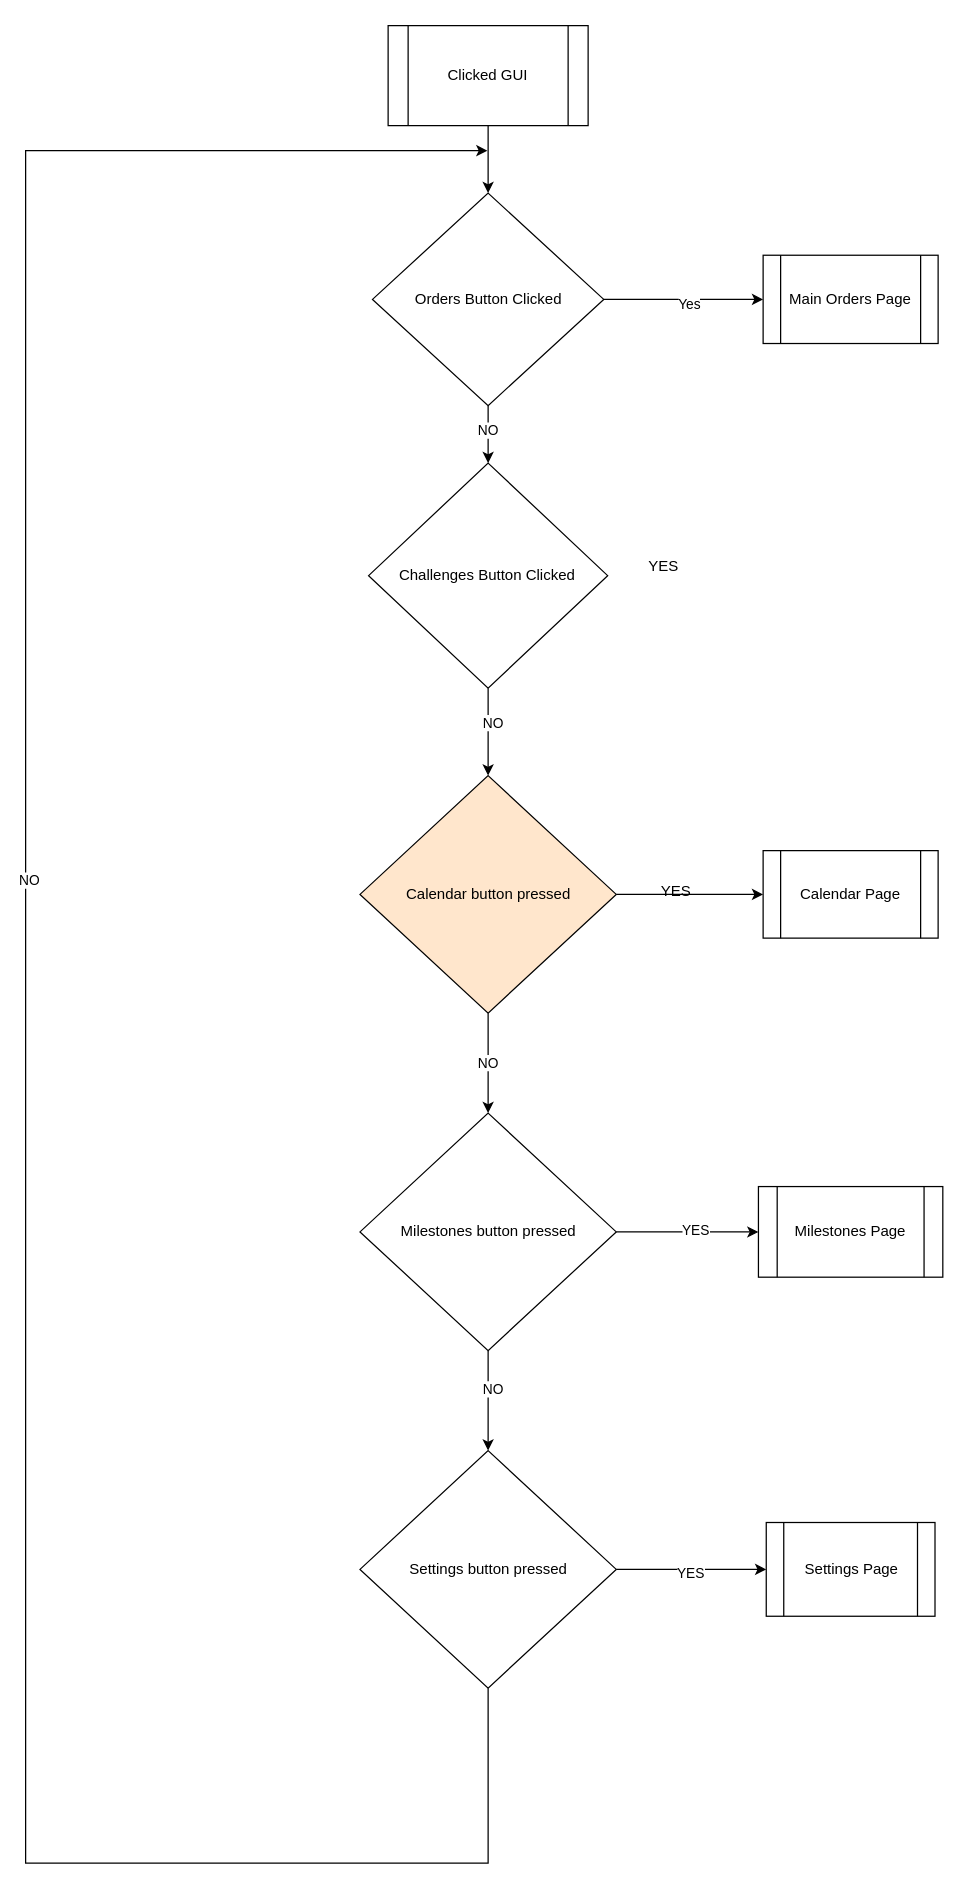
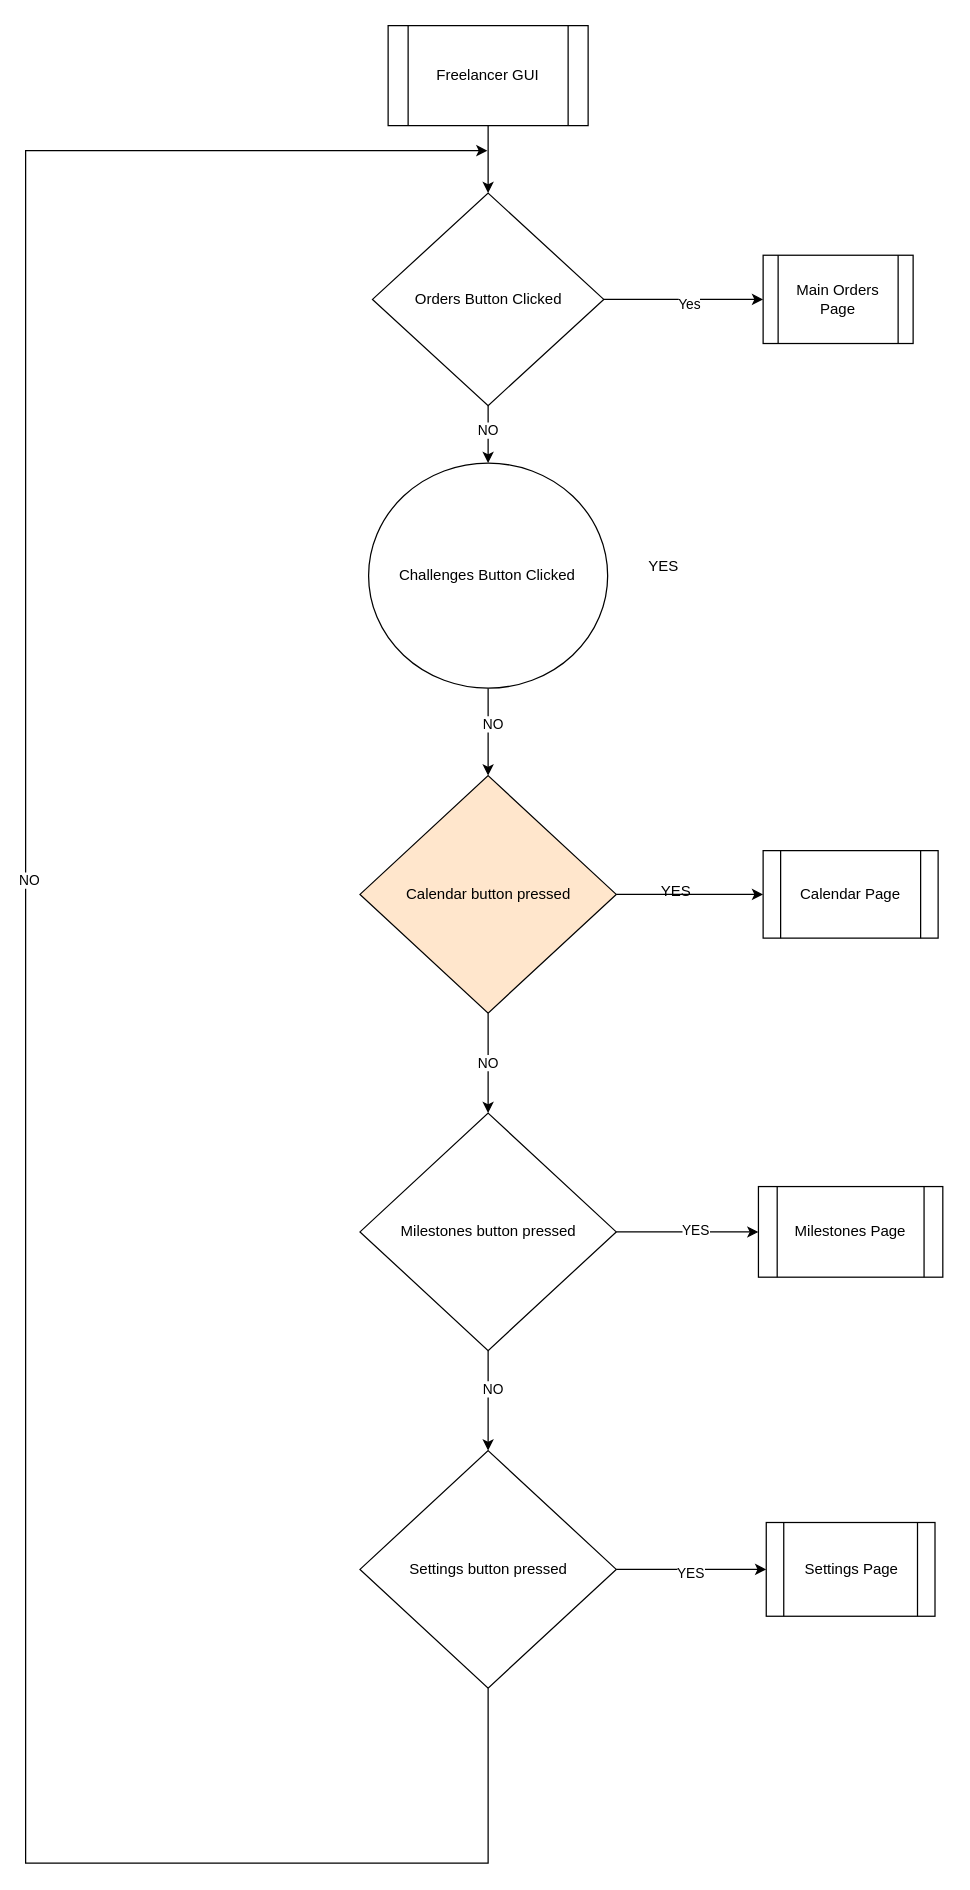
node "Clicked GUI": label "Clicked GUI" -> "Freelancer GUI"
node "Main Orders Page": size 175x88 -> 150x88
node "Challenges Button Clicked": shape diamond -> ellipse
